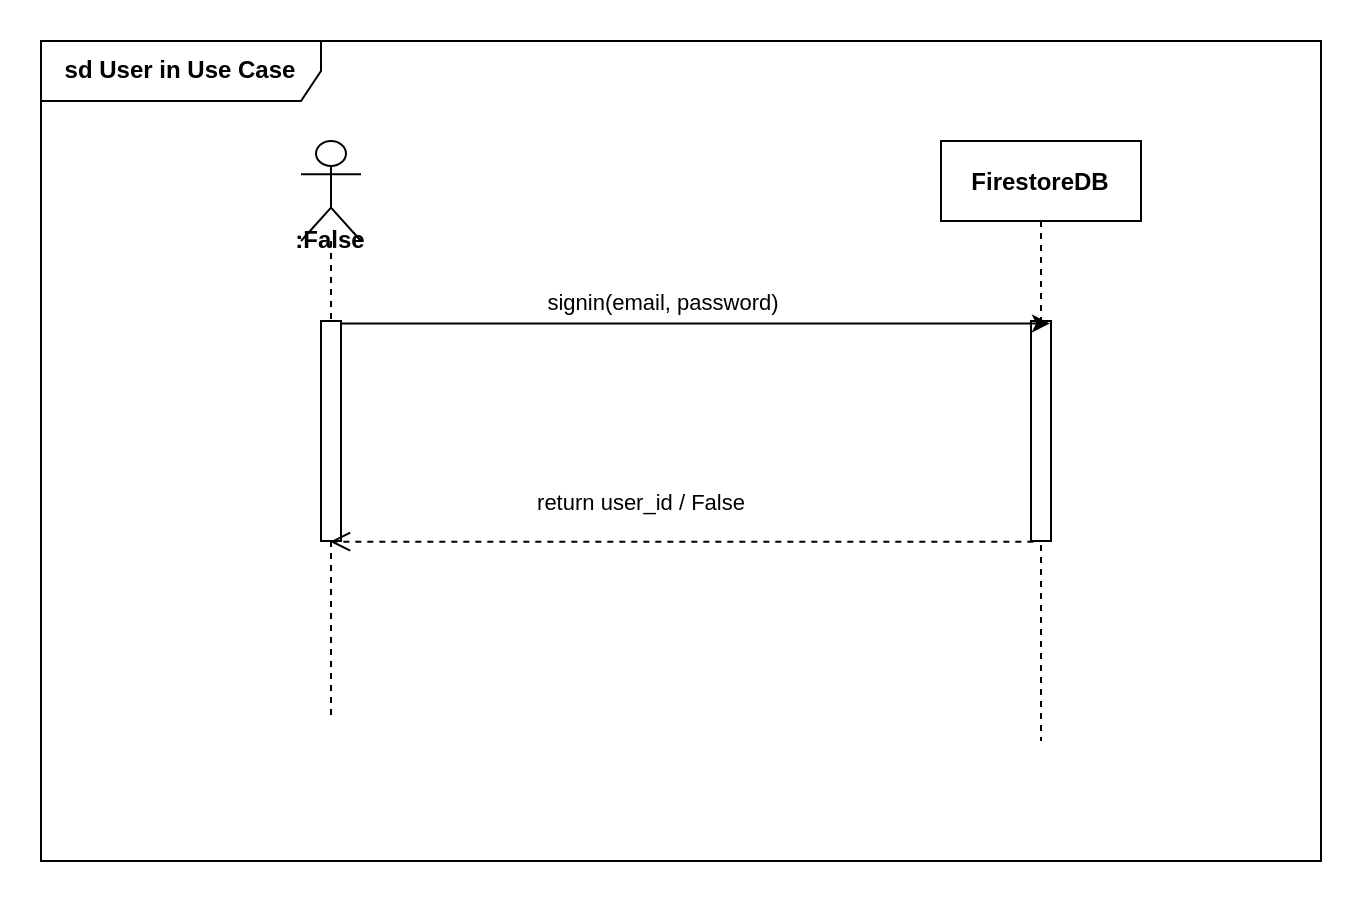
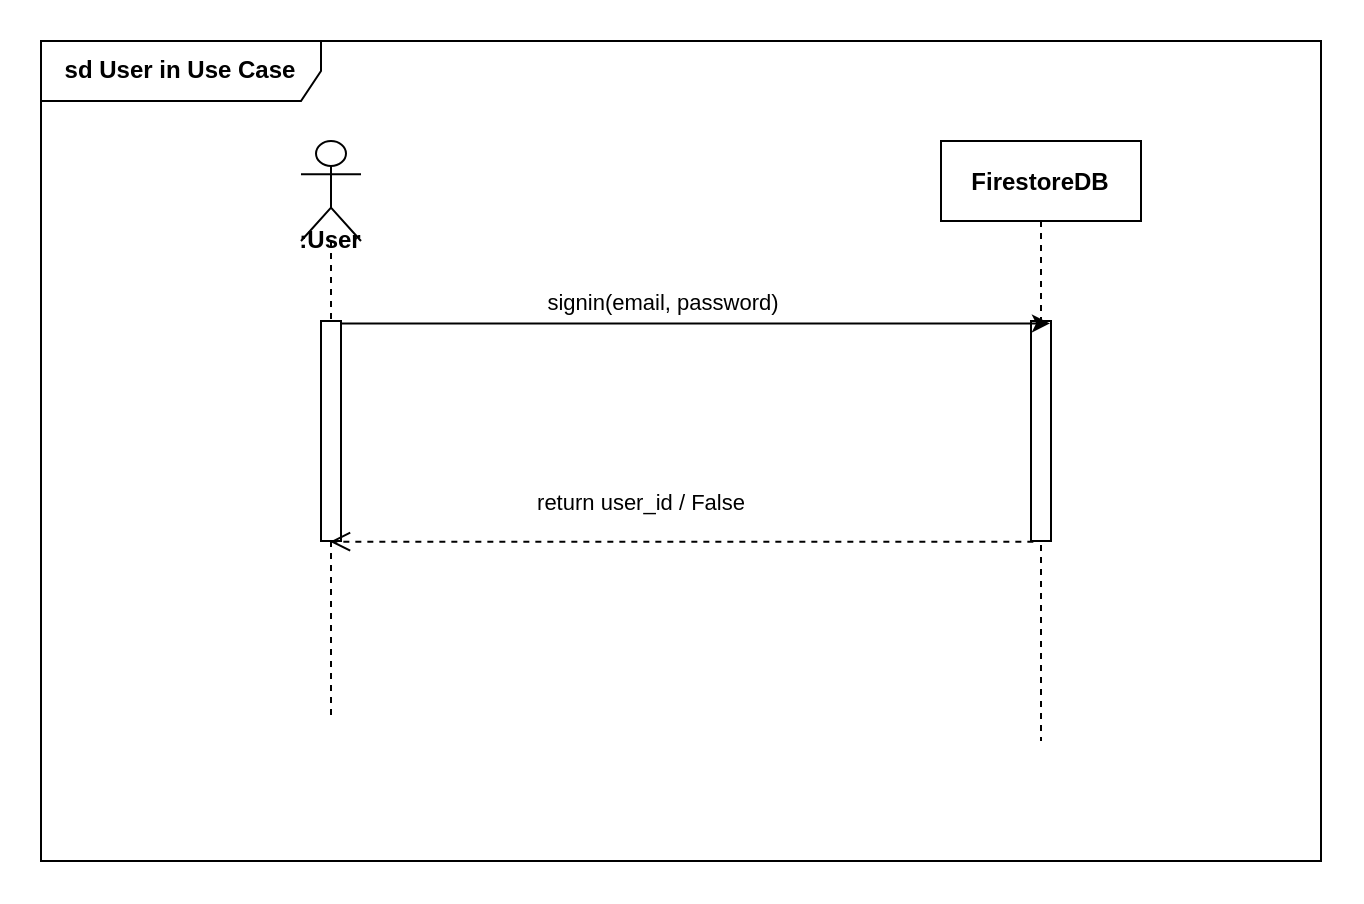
node ":False": label ":False" -> ":User"
